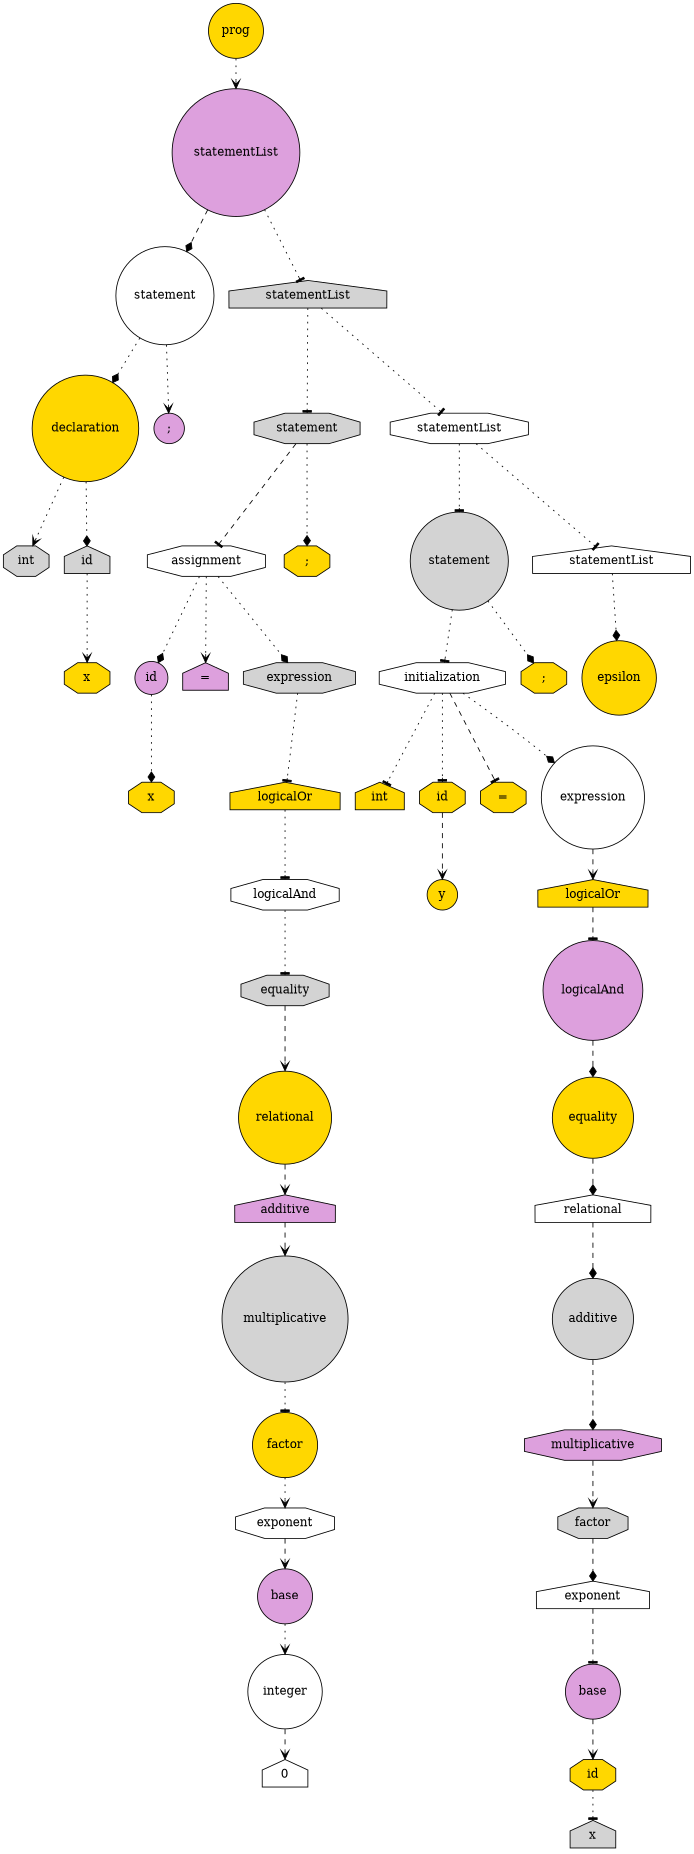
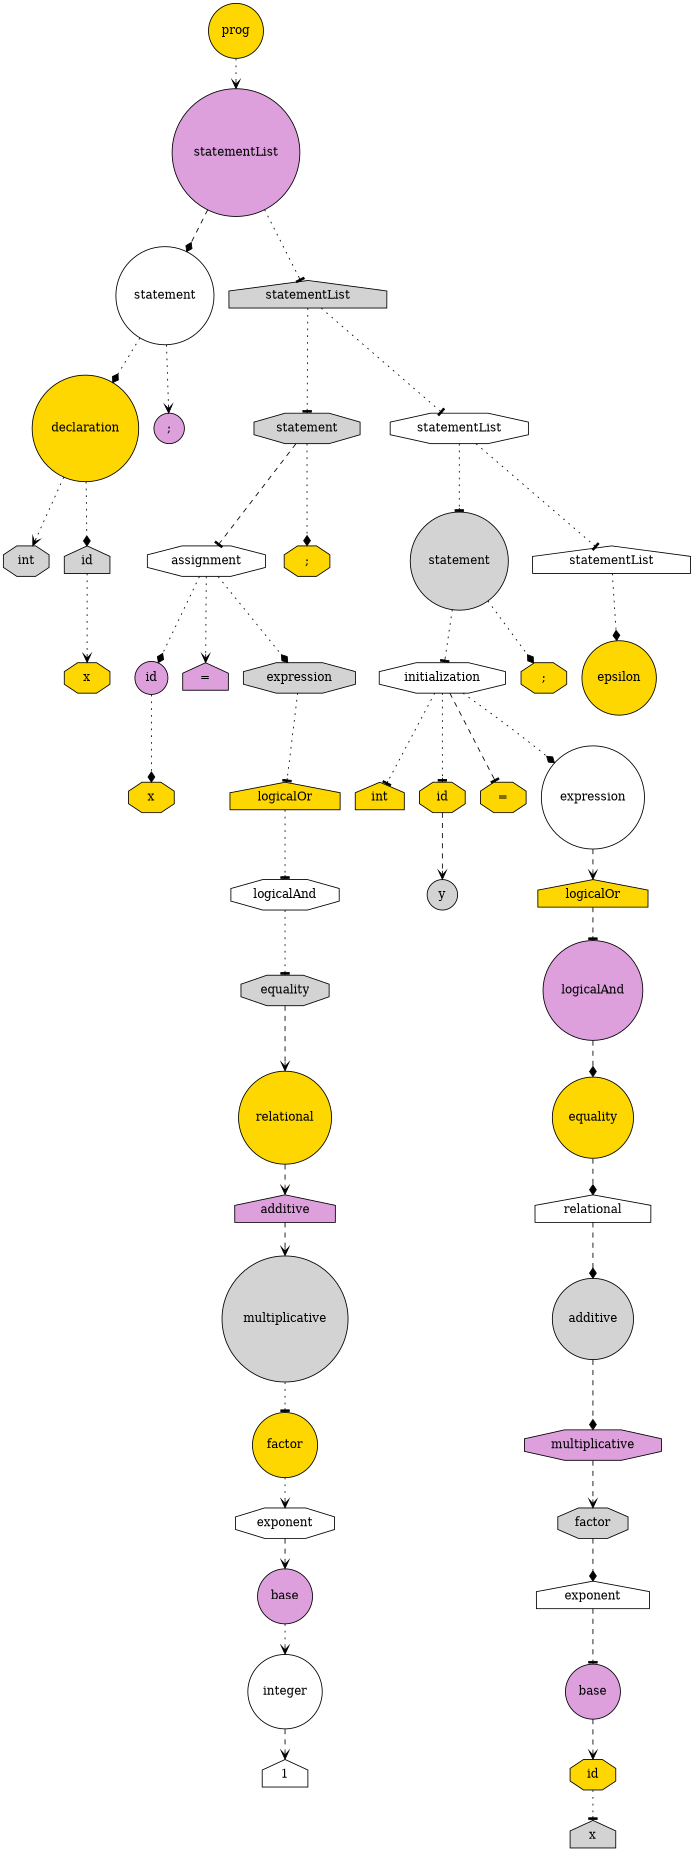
node "y": fillcolor gold -> lightgrey
node "0": label "0" -> "1"
